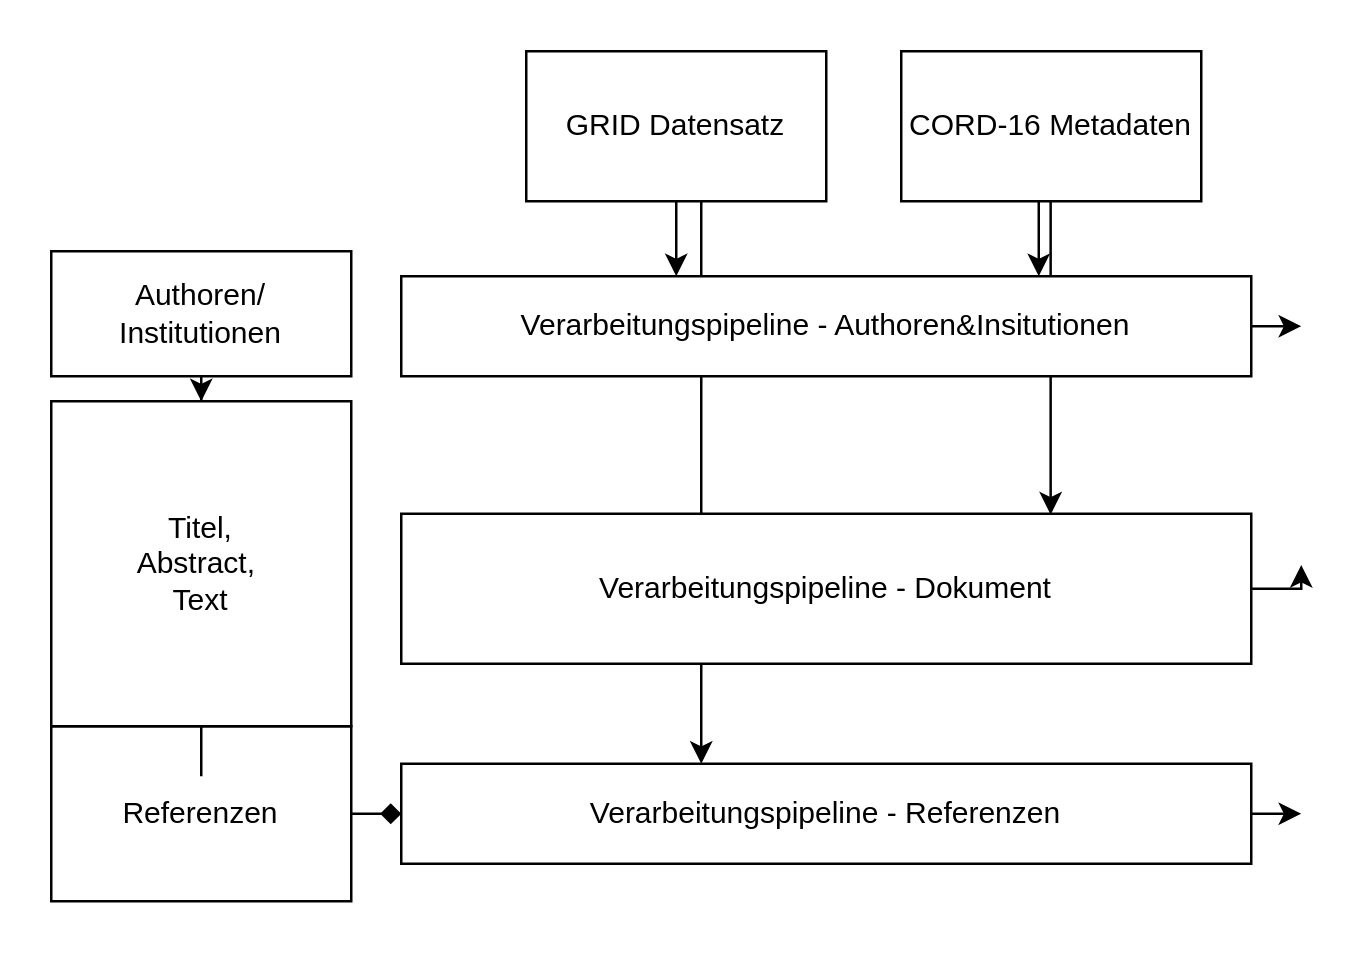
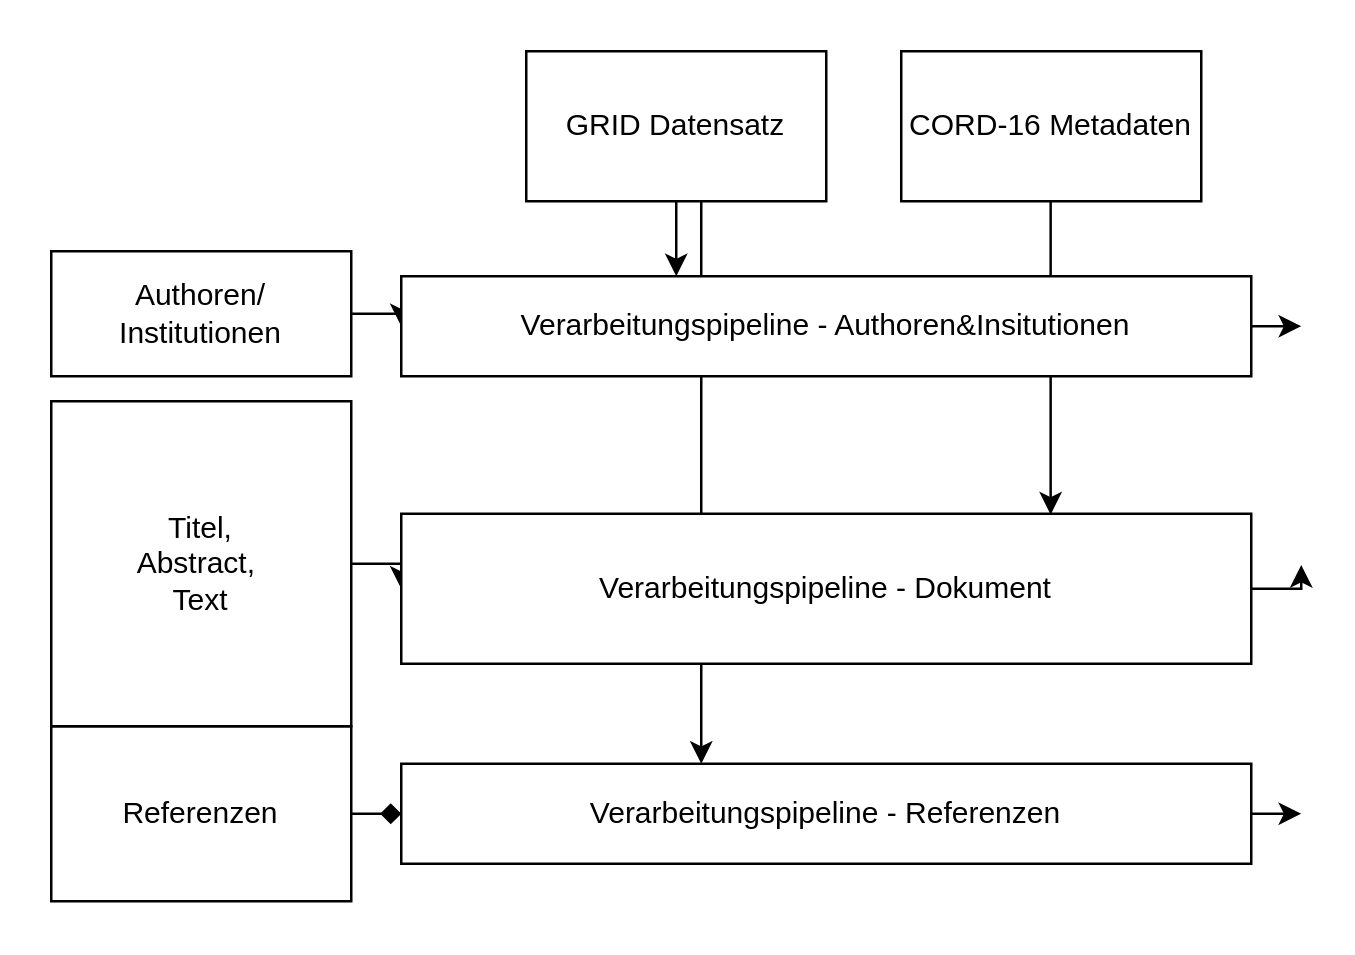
edge "CORD-16 Metadaten" -> "Verarbeitungspipeline - Authoren&Insitutionen": removed
edge "Authoren/ Institutionen" -> "Titel, Abstract, Text": now "Authoren/ Institutionen" -> "Verarbeitungspipeline - Authoren&Insitutionen"
edge "Titel, Abstract, Text" -> "Referenzen": now "Titel, Abstract, Text" -> "Verarbeitungspipeline - Dokument"
